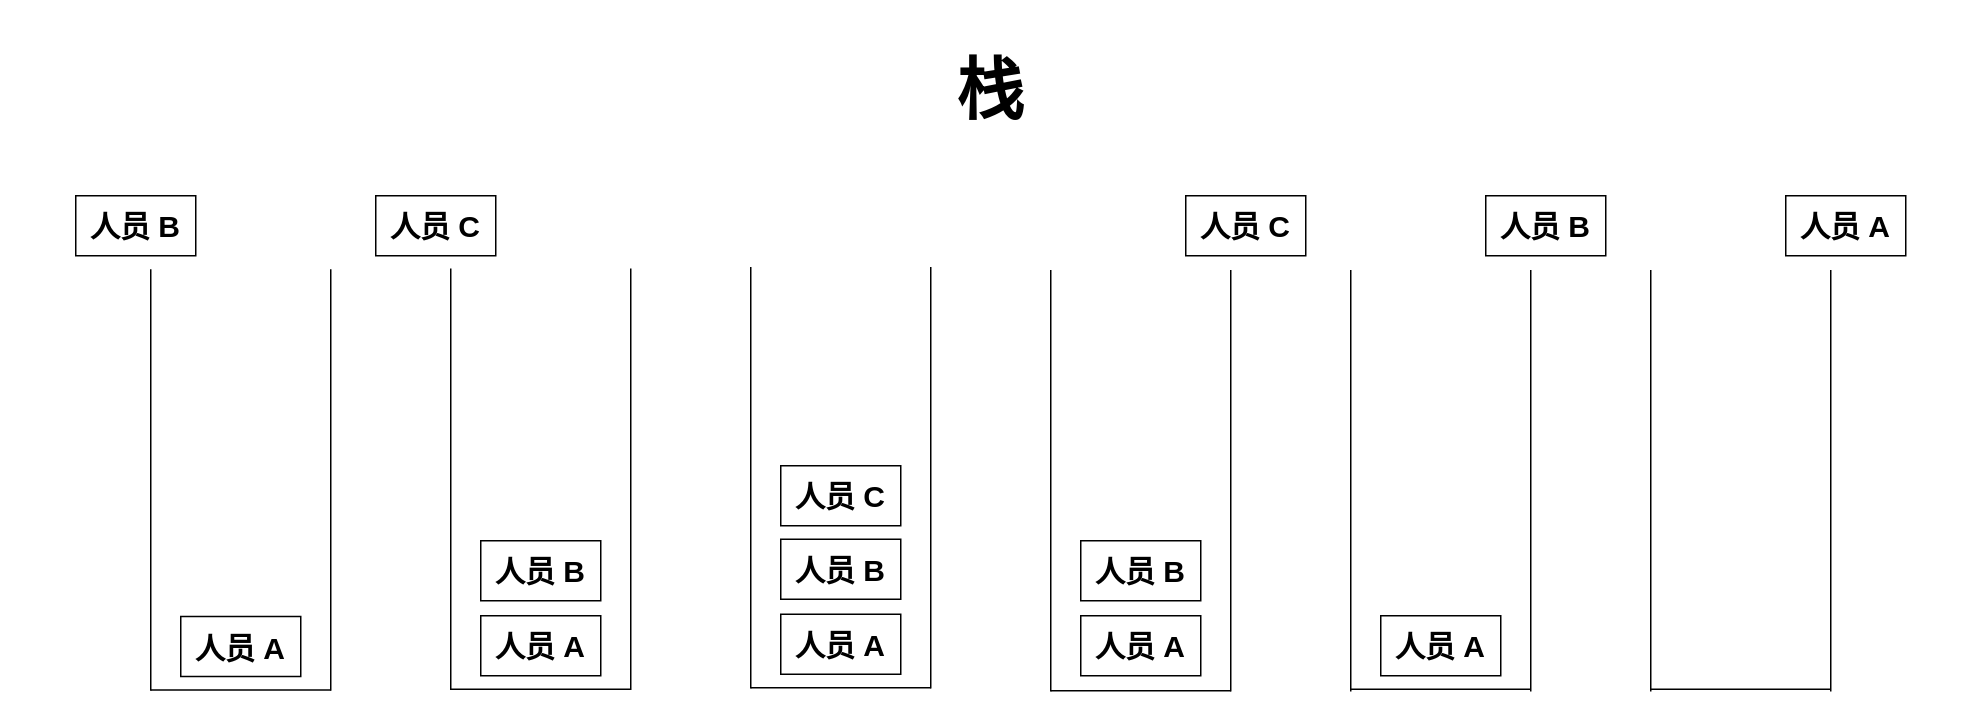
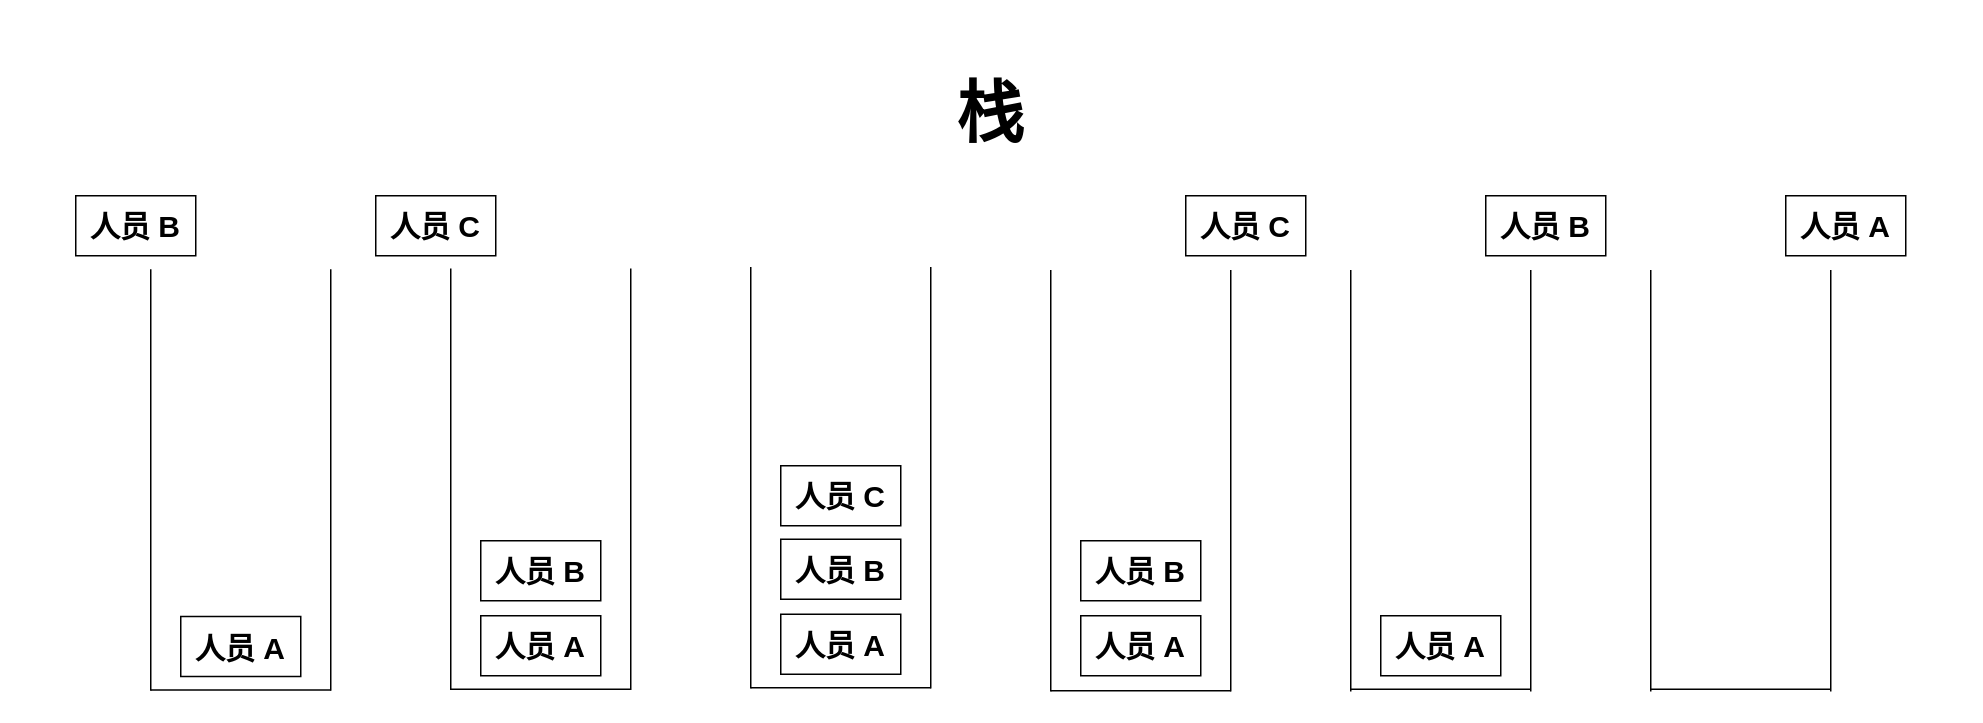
node "栈": moved (991, 91) -> (991, 113)
